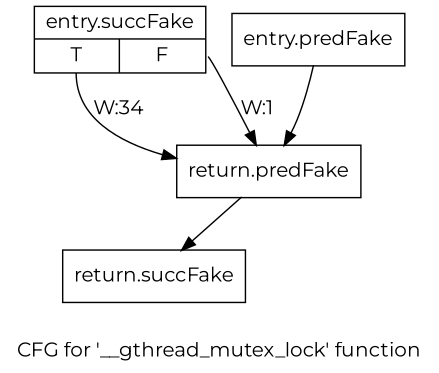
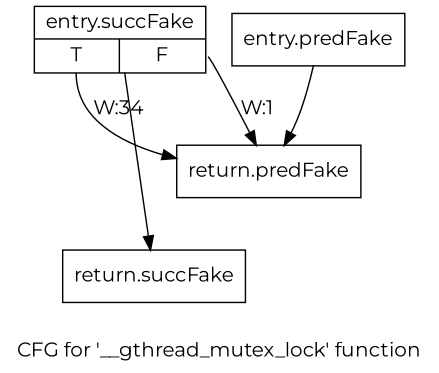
edge "return.predFake" -> "return.succFake": now "entry.succFake" -> "return.succFake"
